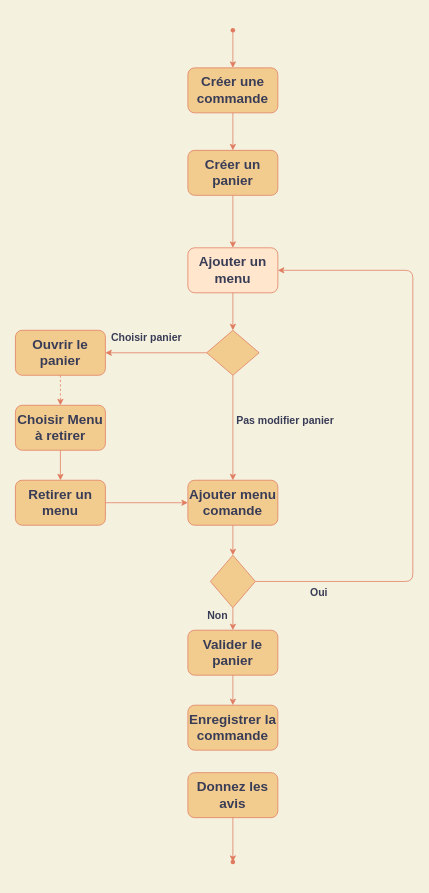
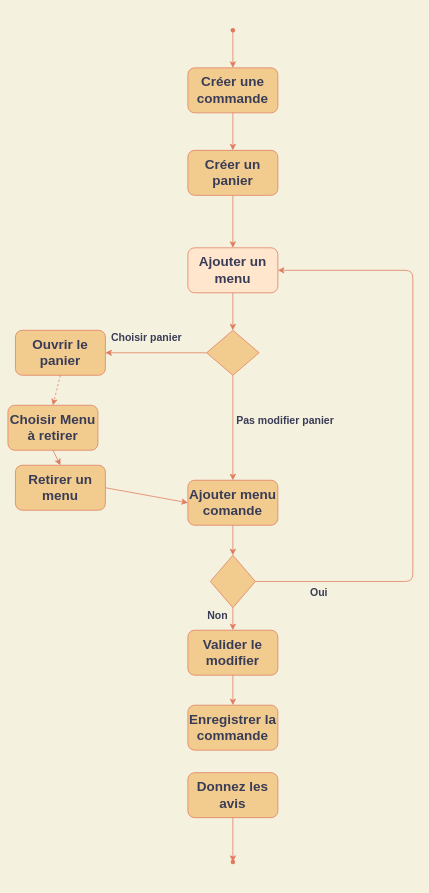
node "Choisir Menu à retirer": moved (60, 428) -> (53, 428)
node "Retirer un menu": moved (60, 503) -> (60, 488)
node "Valider le panier": label "Valider le panier" -> "Valider le modifier"
